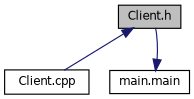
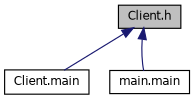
edge "Client.h" -> "main.main": reversed
node "Client.cpp": label "Client.cpp" -> "Client.main"
